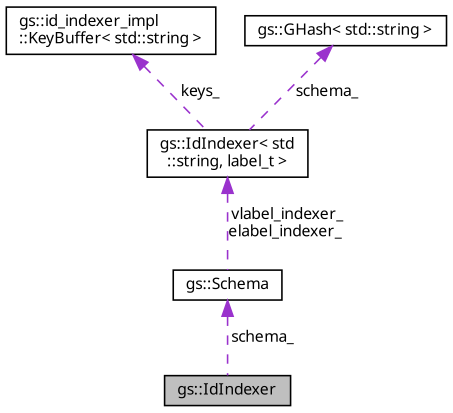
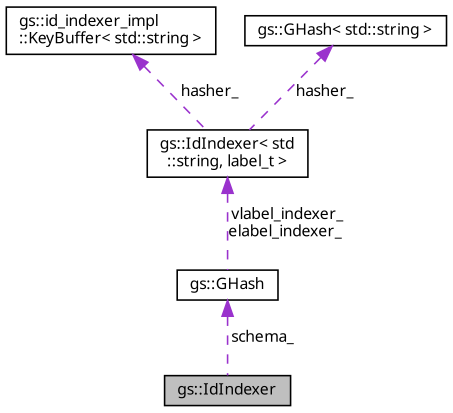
edge "gs::IdIndexer< std ::string, label_t >" -> "gs::id_indexer_impl ::KeyBuffer< std::string >": label " keys_" -> " hasher_"
edge "gs::IdIndexer< std ::string, label_t >" -> "gs::GHash< std::string >": label " schema_" -> " hasher_"
node "gs::Schema": label "gs::Schema" -> "gs::GHash"
